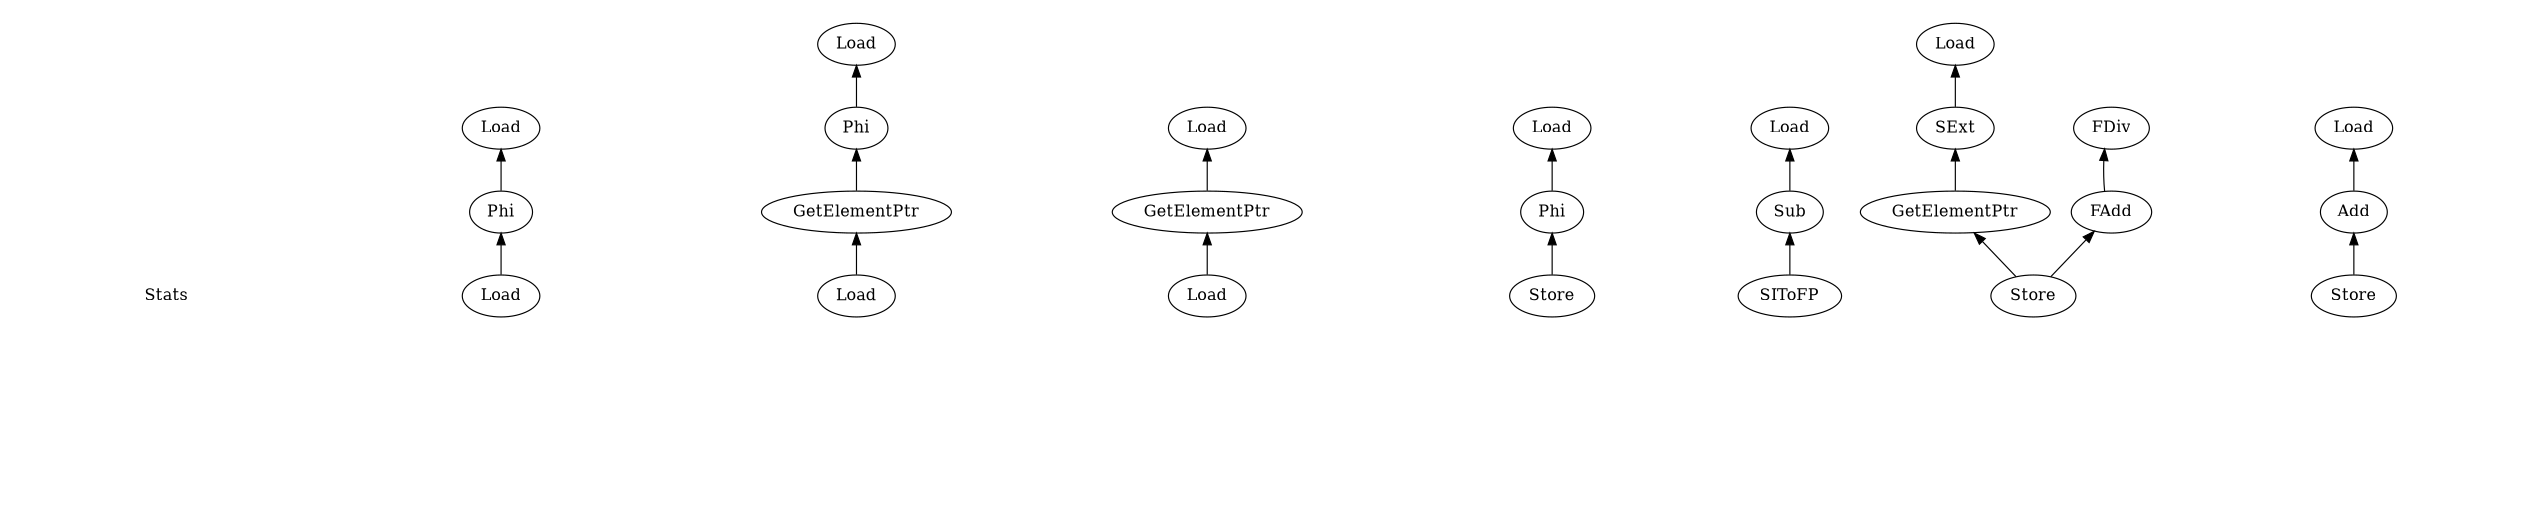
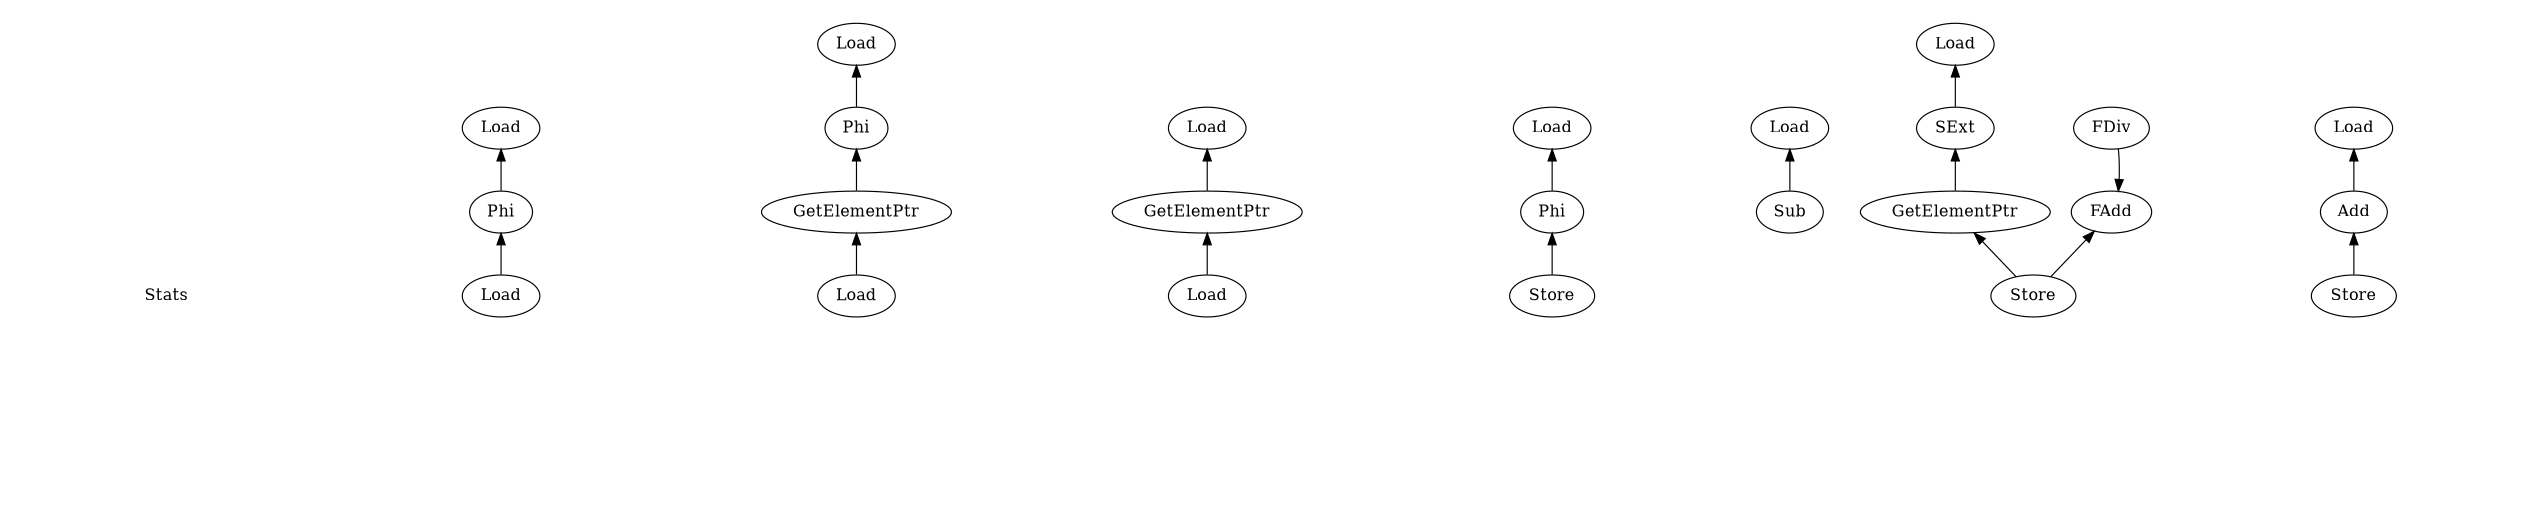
edge "FAdd" -> "FDiv": reversed
node "SIToFP": removed
